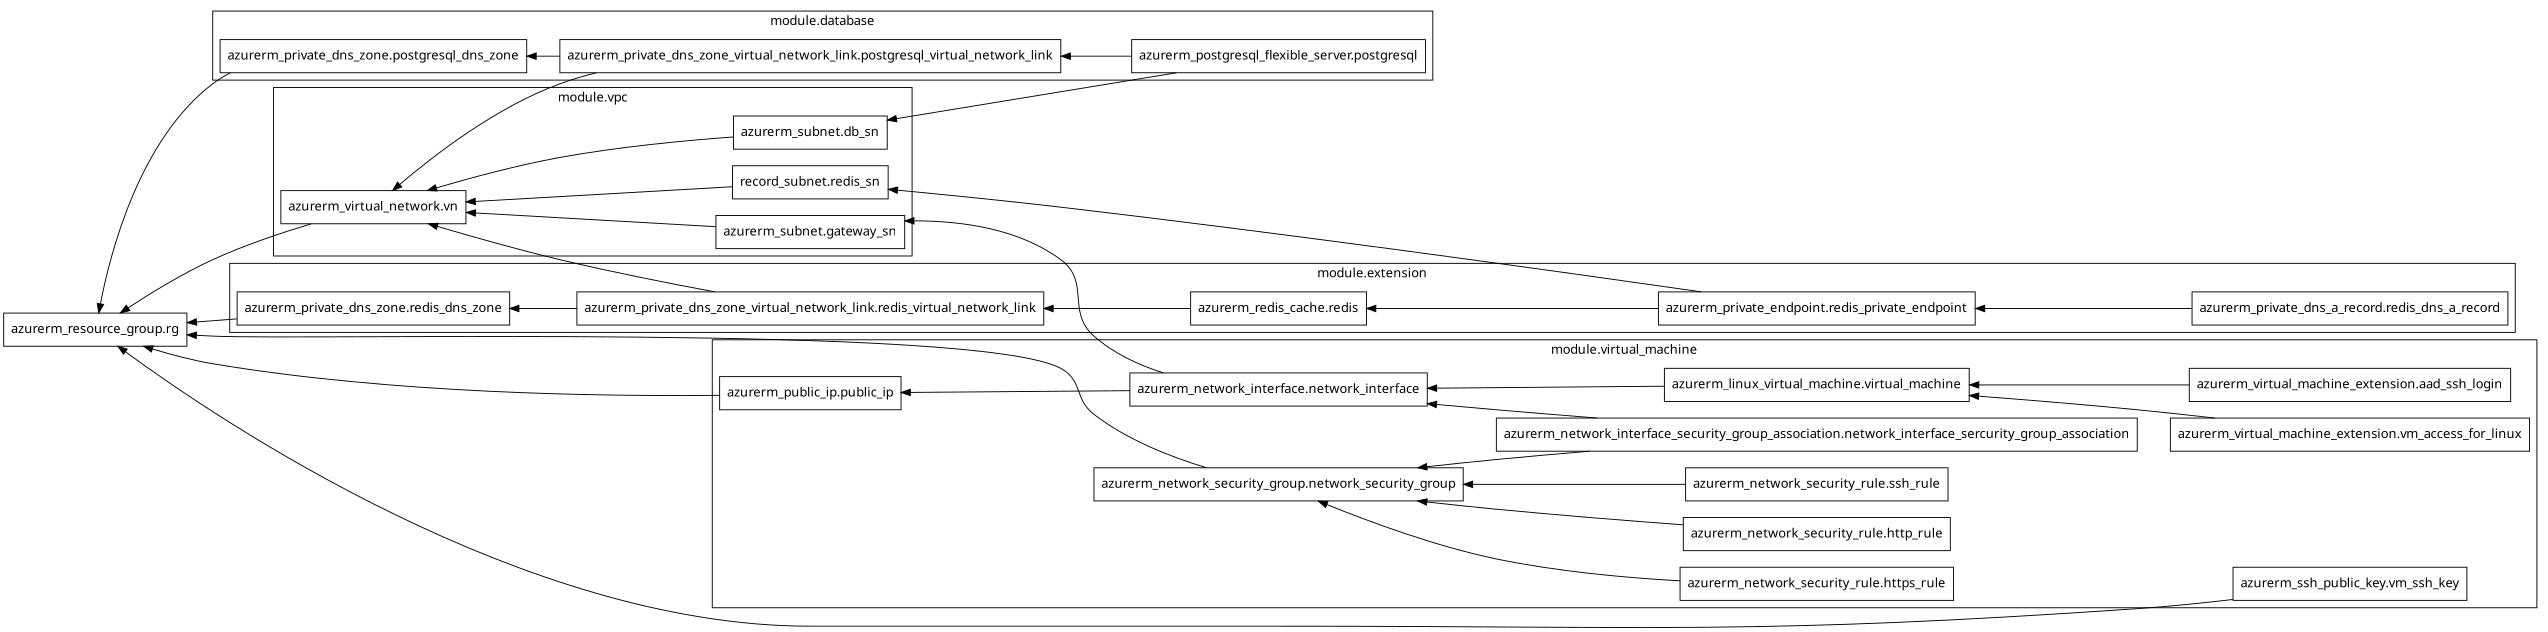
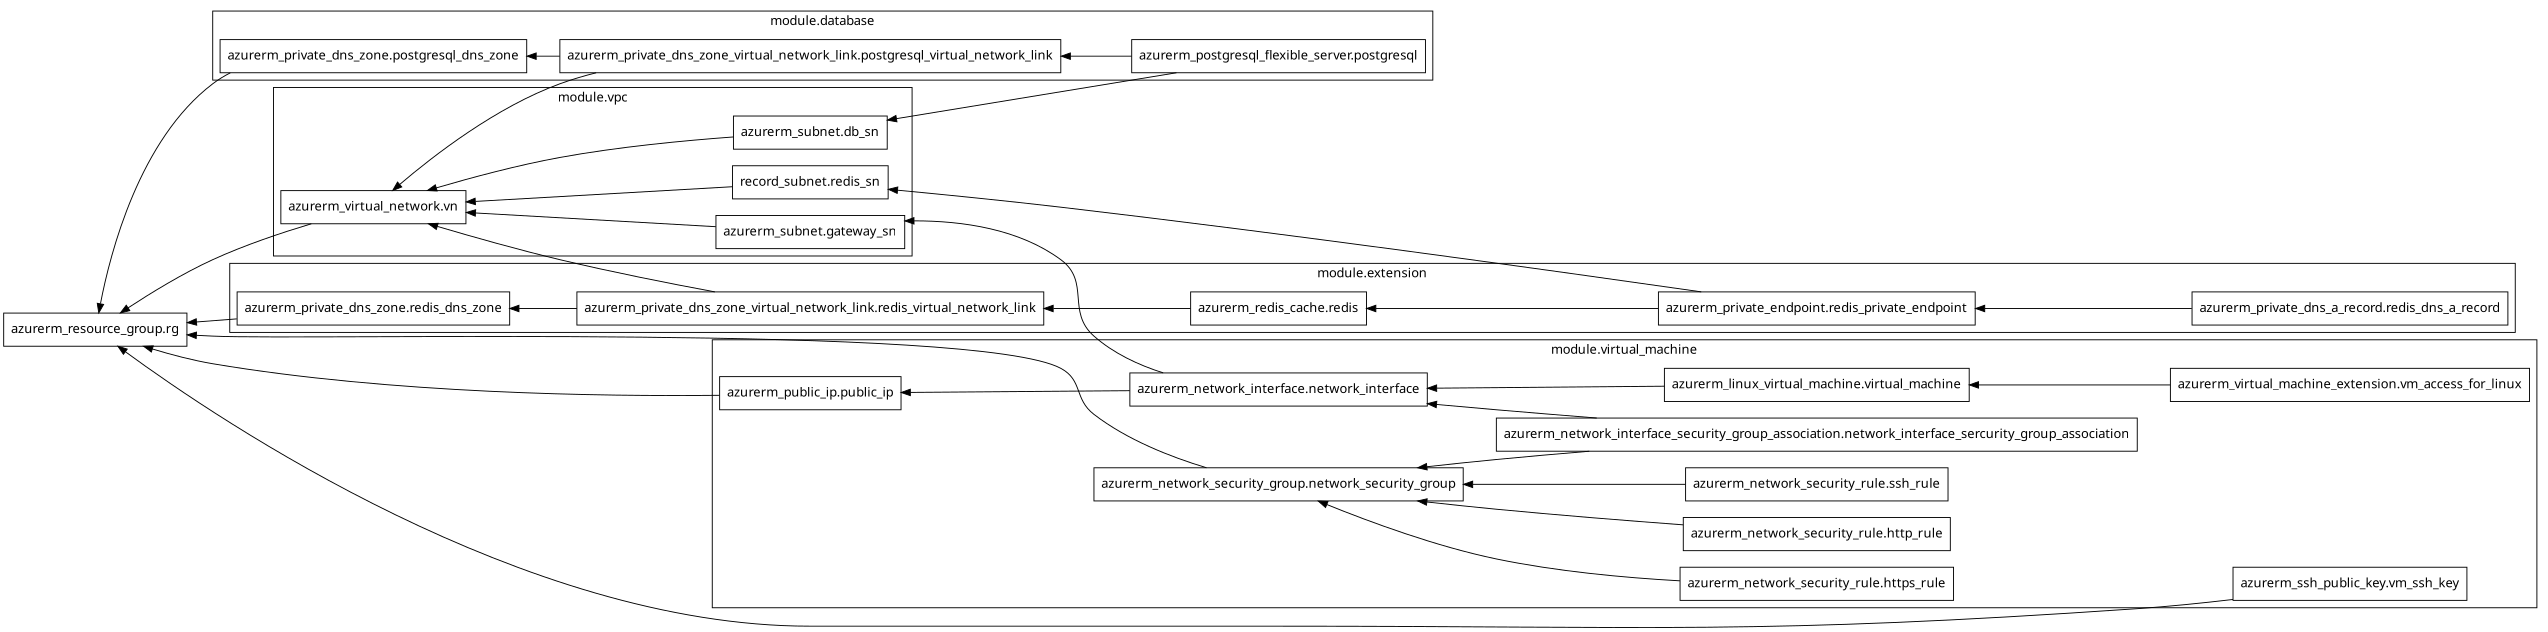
node "azurerm_virtual_machine_extension.aad_ssh_login": removed
